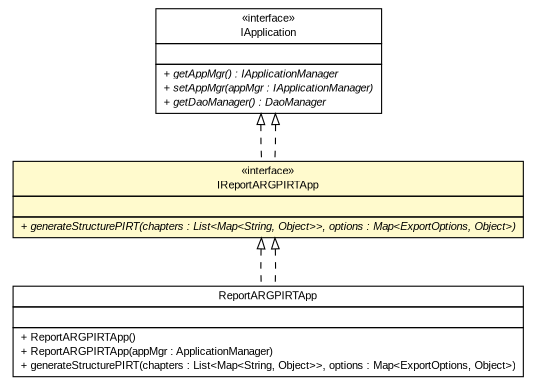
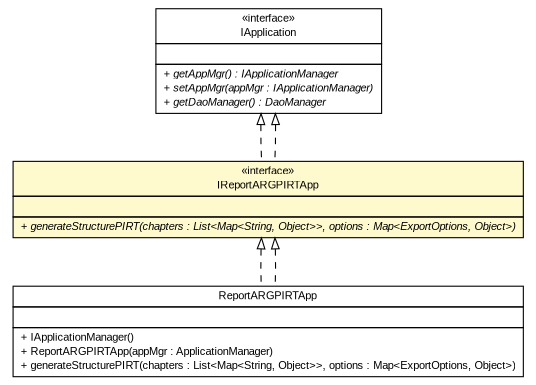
node "ReportARGPIRTApp": text "+ ReportARGPIRTApp()" -> "+ IApplicationManager()"
